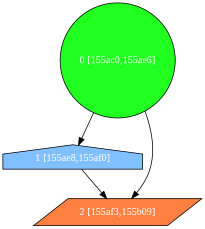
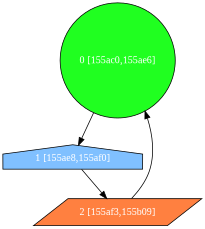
edge "0 [155ac0,155ae6]" -> "2 [155af3,155b09]": reversed
